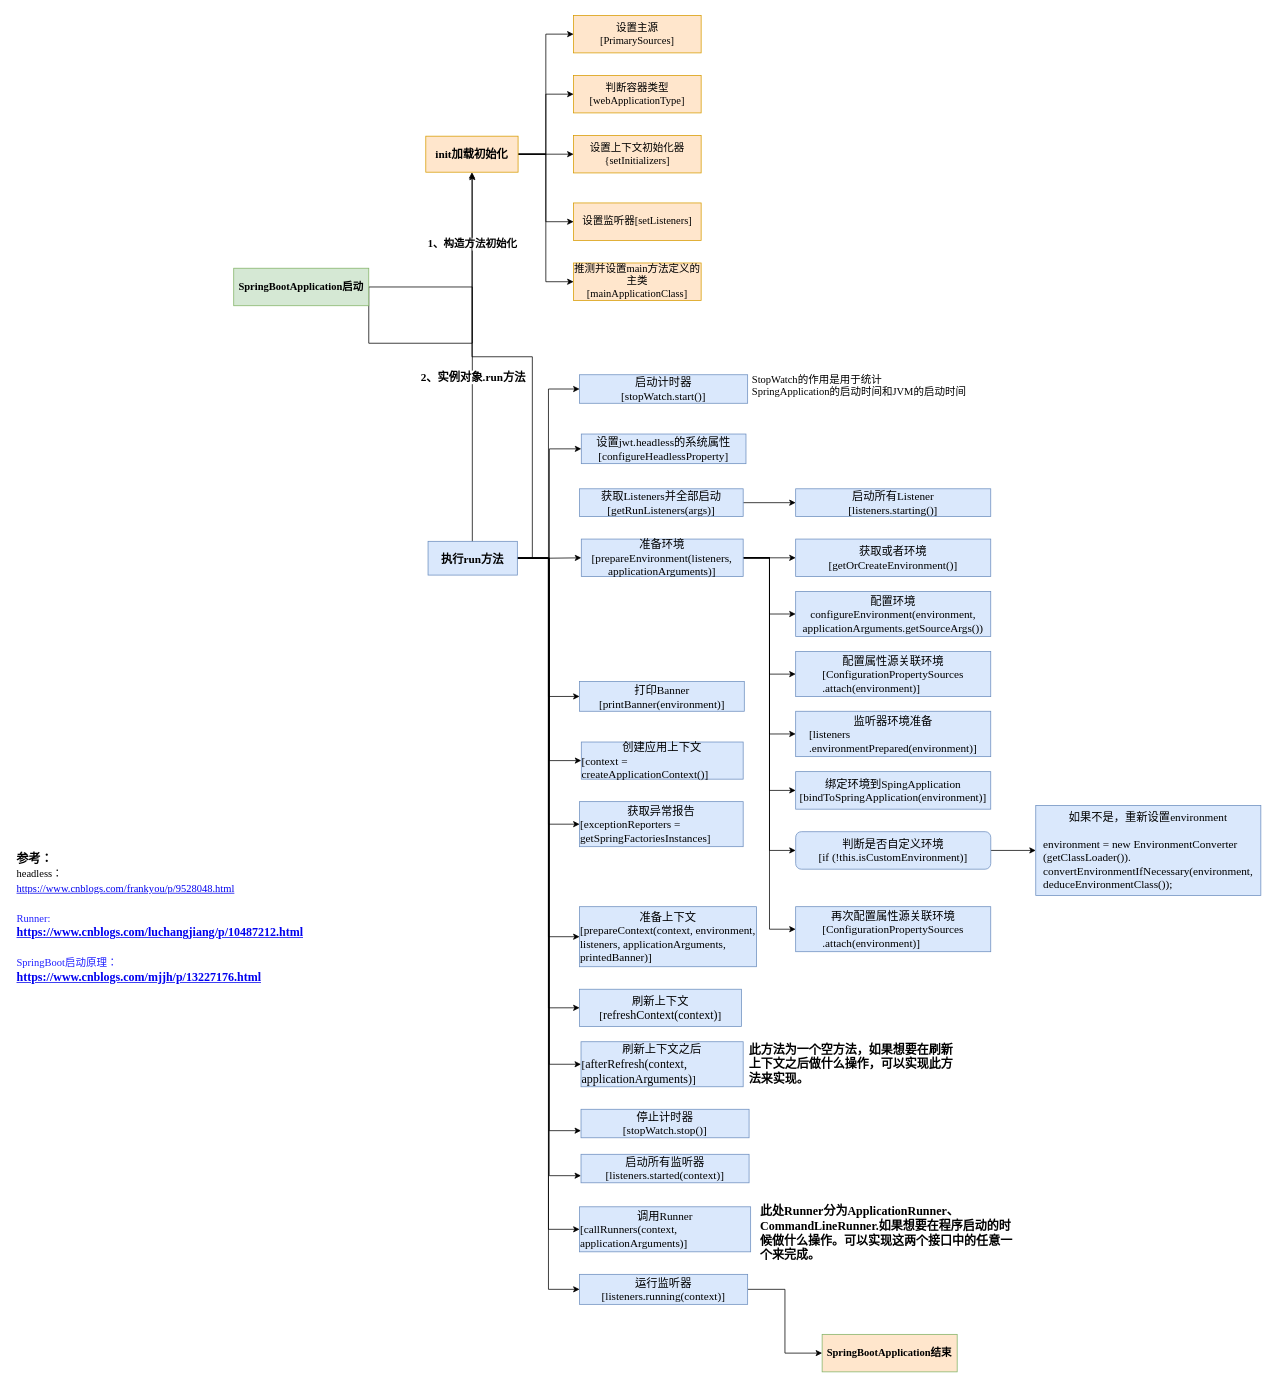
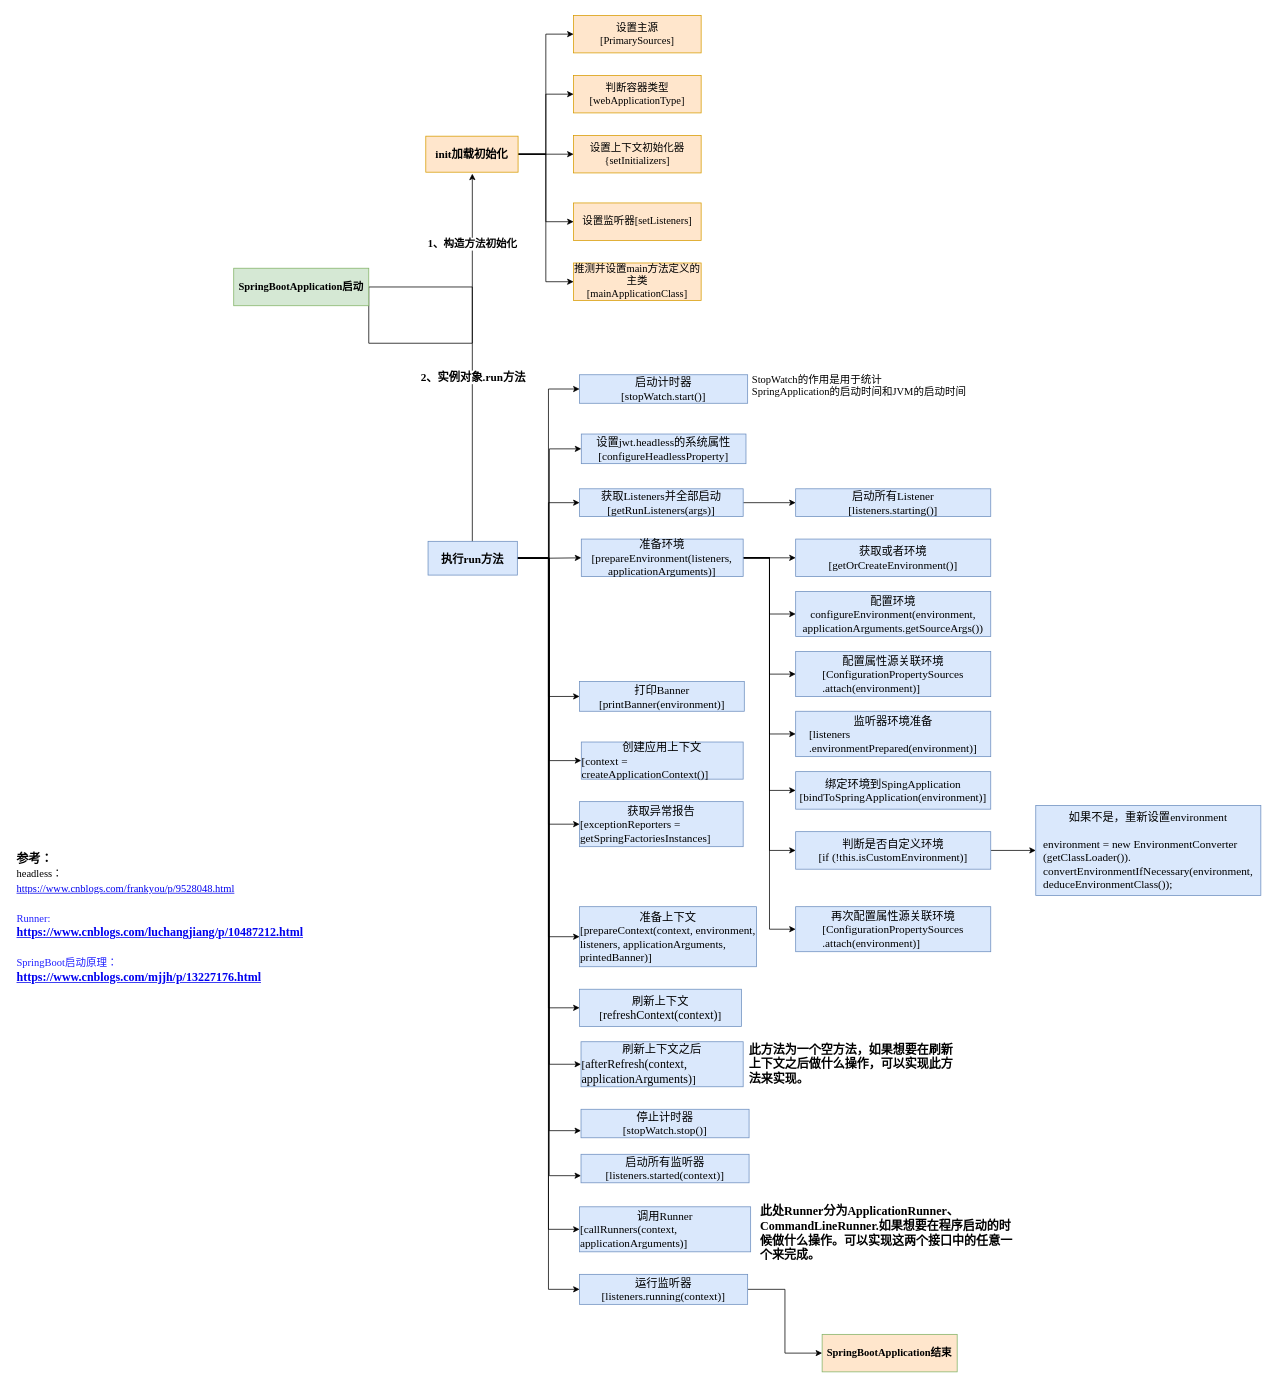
edge "执行run方法" -> "init加载初始化": now "执行run方法" -> "获取Listeners并全部启动 [getRunListeners(args)]"
node "判断是否自定义环境 [if (!this.isCustomEnvironment)]": shape rounded rectangle -> rectangle
